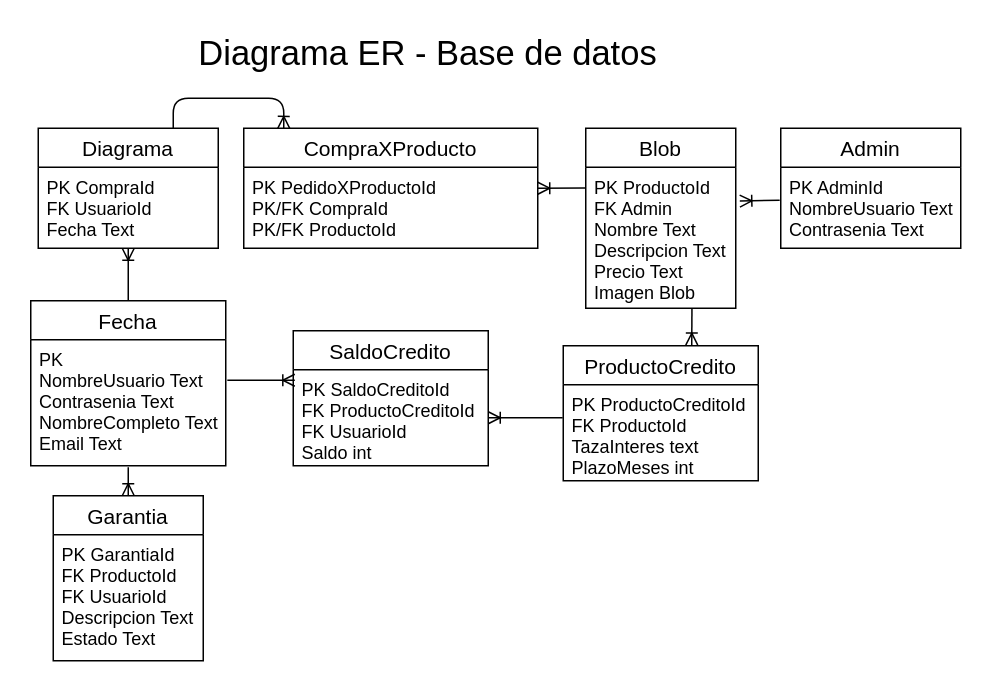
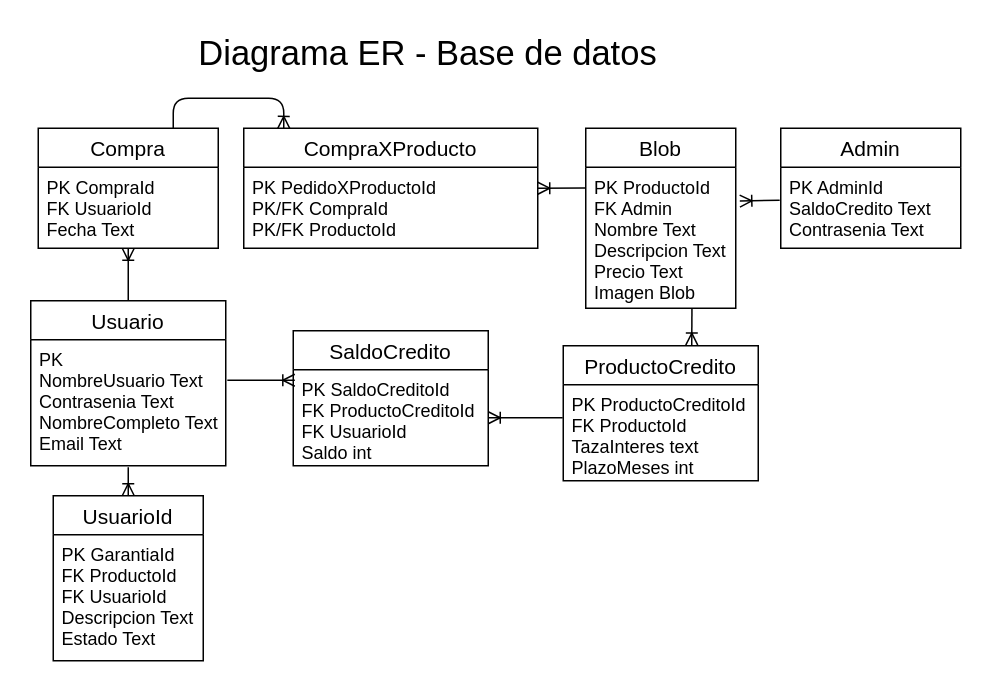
node "Diagrama": label "Diagrama" -> "Compra"
node "PK AdminId NombreUsuario Text Contrasenia Text": label "PK AdminId NombreUsuario Text Contrasenia Text" -> "PK AdminId SaldoCredito Text Contrasenia Text"
node "Fecha": label "Fecha" -> "Usuario"
node "Garantia": label "Garantia" -> "UsuarioId"
